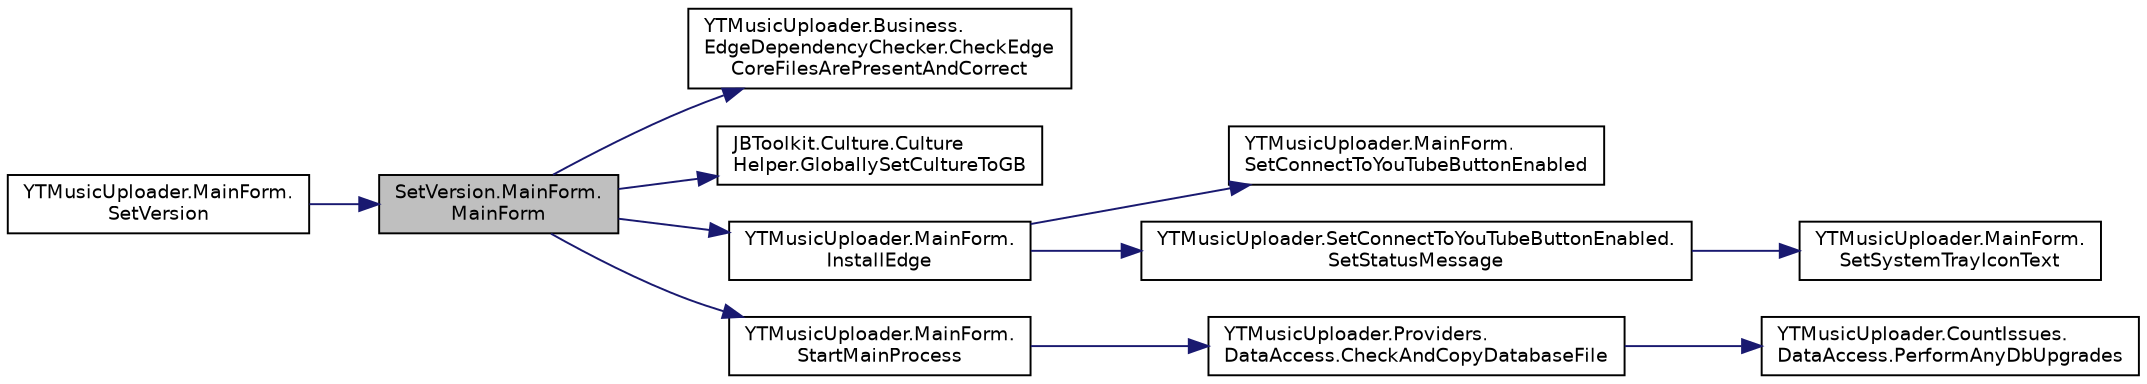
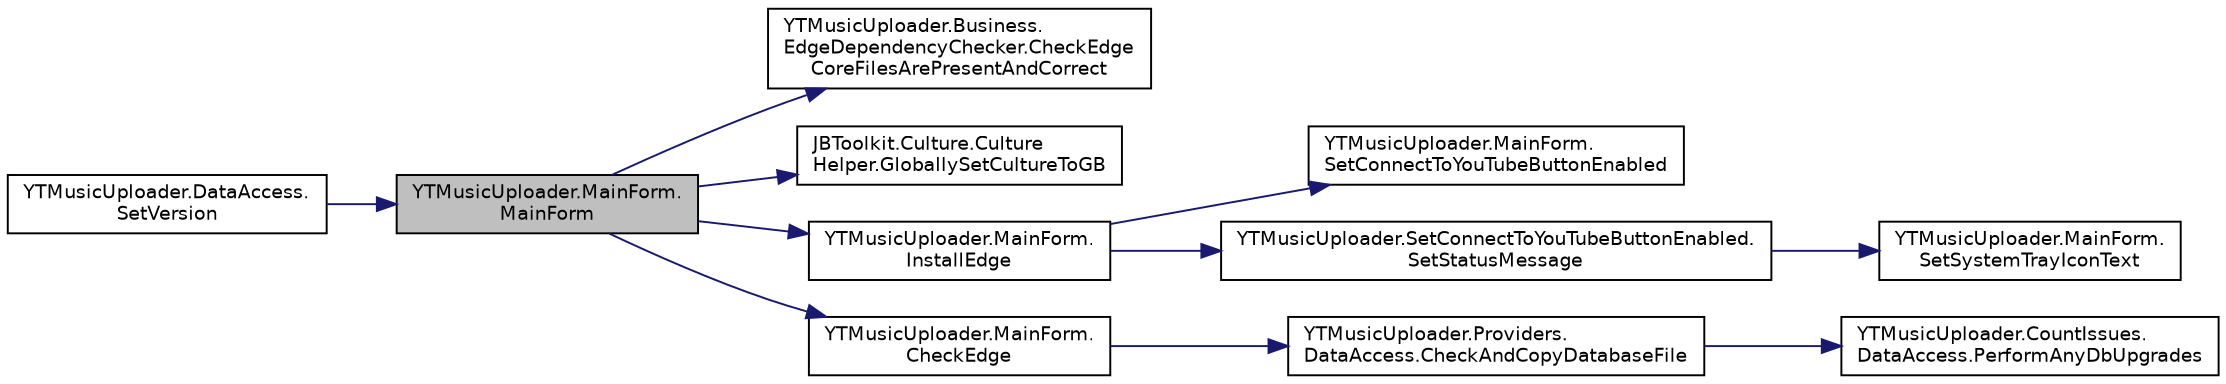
node "YTMusicUploader.MainForm. SetVersion": label "YTMusicUploader.MainForm. SetVersion" -> "YTMusicUploader.DataAccess. SetVersion"
node "SetVersion.MainForm. MainForm": label "SetVersion.MainForm. MainForm" -> "YTMusicUploader.MainForm. MainForm"
node "YTMusicUploader.MainForm. StartMainProcess": label "YTMusicUploader.MainForm. StartMainProcess" -> "YTMusicUploader.MainForm. CheckEdge"
